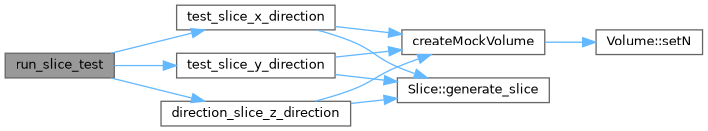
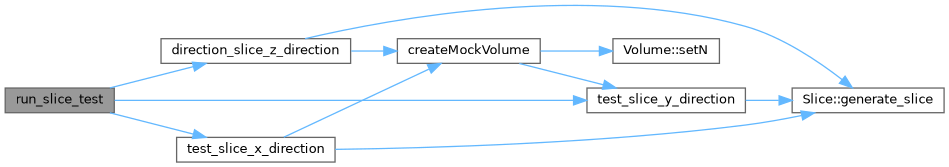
edge "test_slice_y_direction" -> "createMockVolume": reversed
